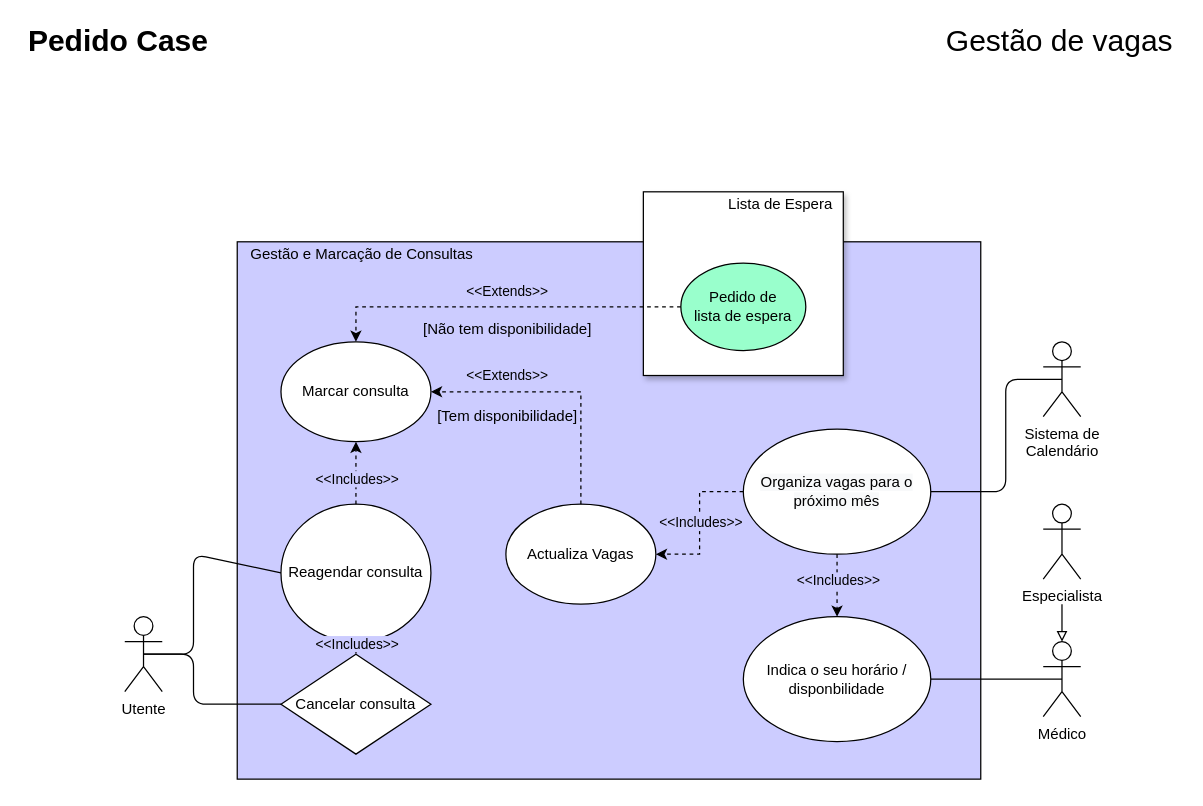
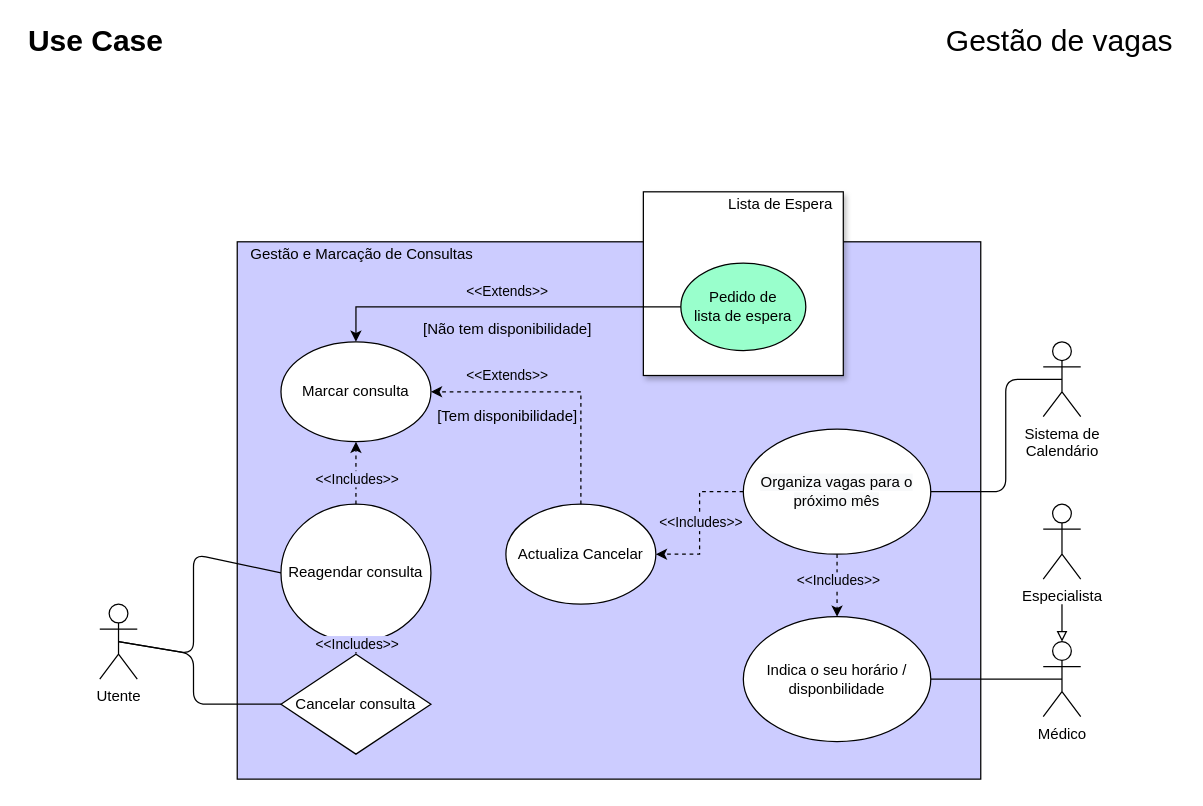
node "Pedido Case": label "Pedido Case" -> "Use Case"
edge "Pedido de lista de espera" -> "Marcar consulta": style dashed -> solid
node "Actualiza Vagas": label "Actualiza Vagas" -> "Actualiza Cancelar"
node "Utente": moved (143, 654) -> (118, 642)
